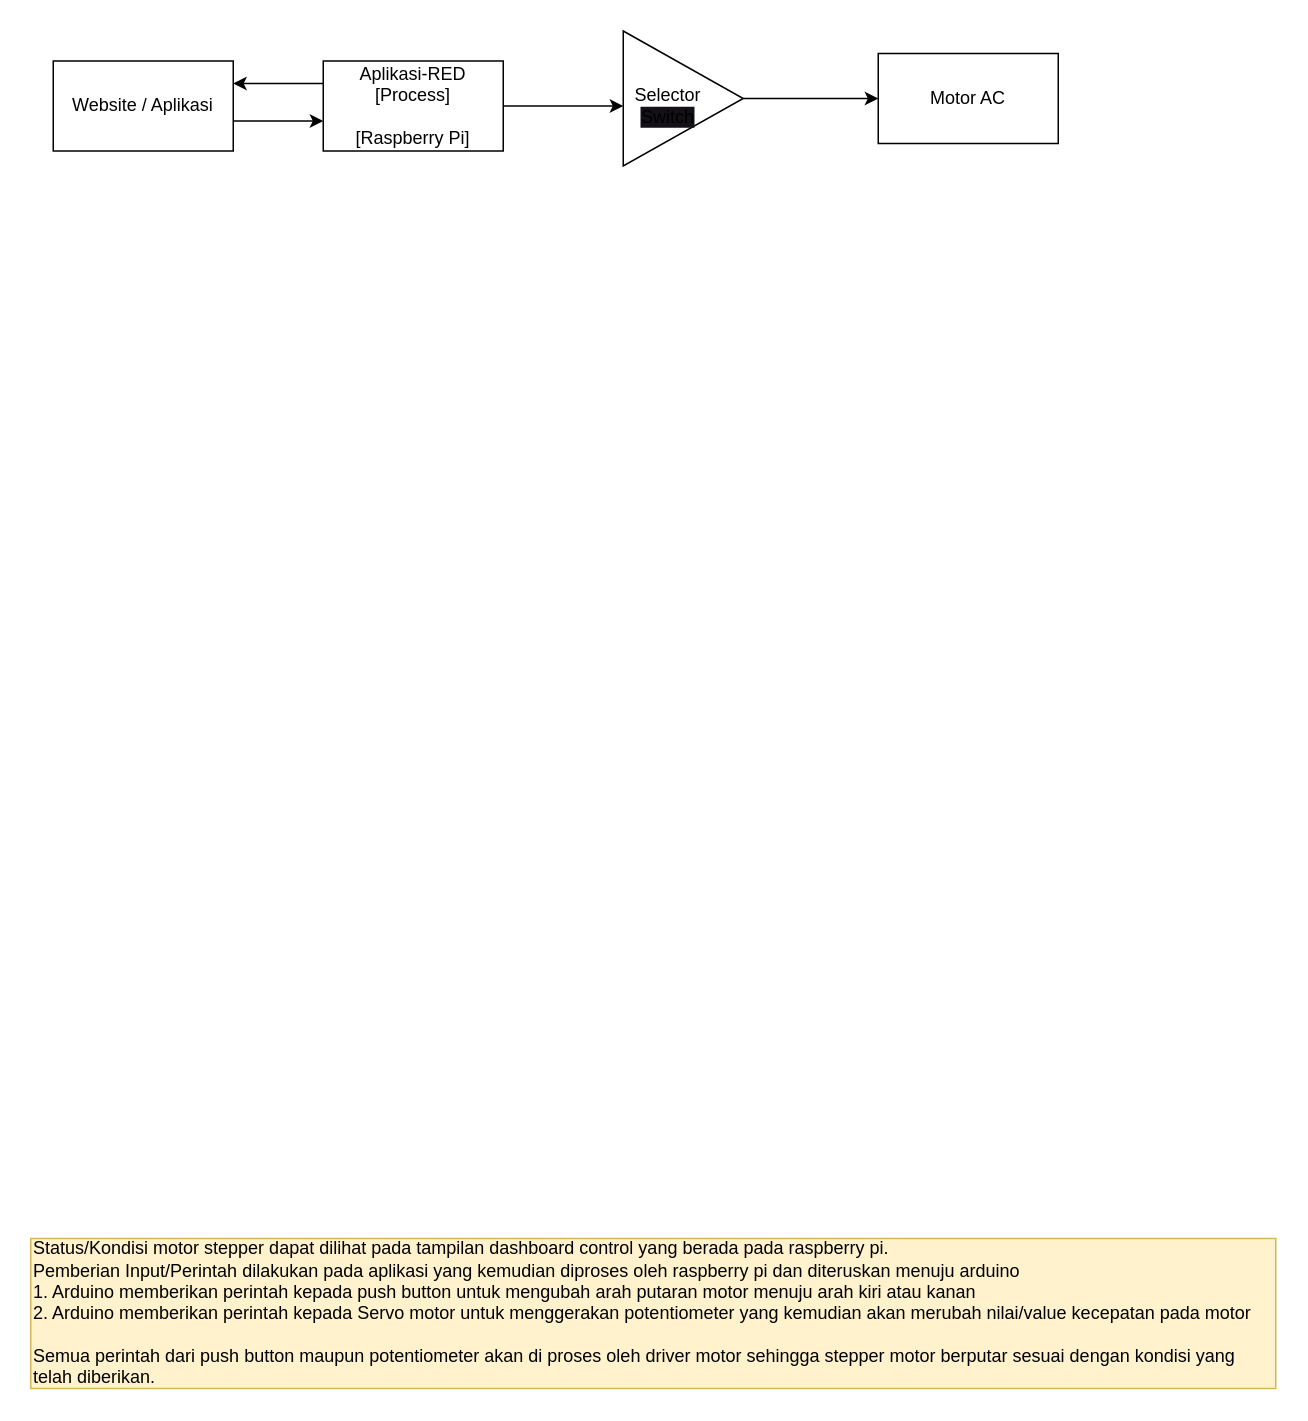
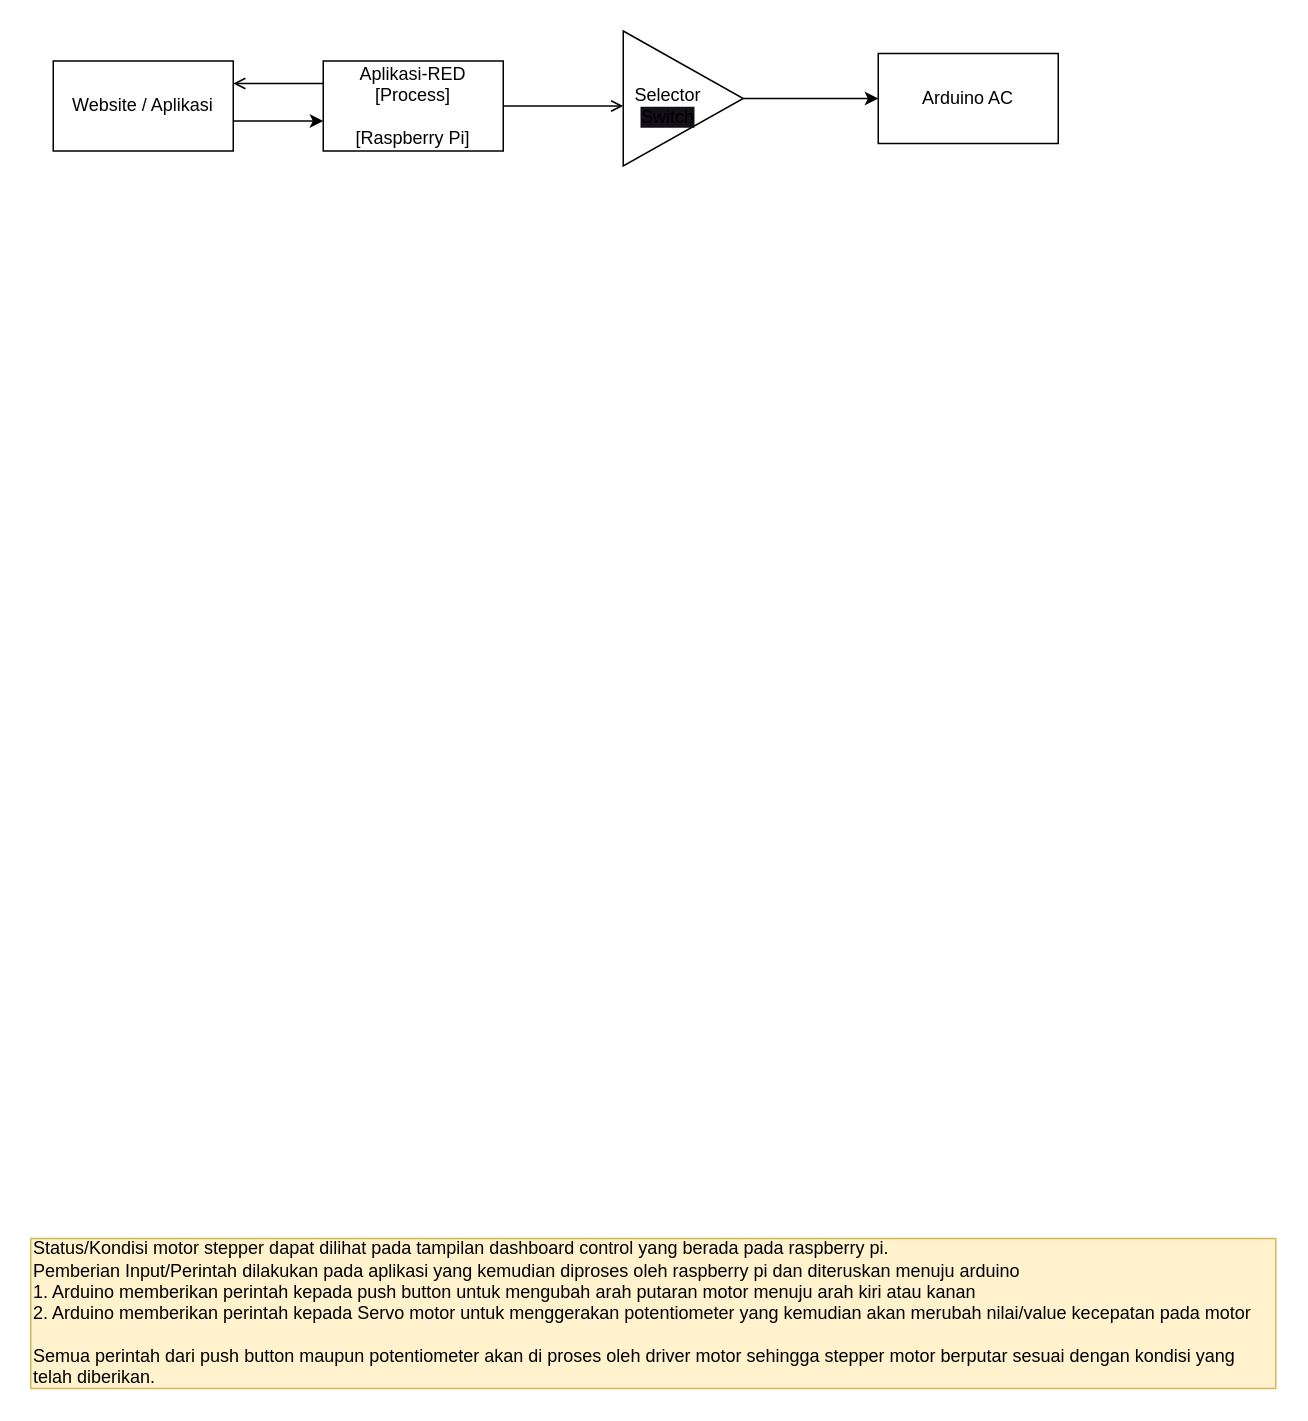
edge "Aplikasi-RED [Process] [Raspberry Pi]" -> "Website / Aplikasi": arrowhead classic -> open
node "Motor AC": label "Motor AC" -> "Arduino AC"
edge "Aplikasi-RED [Process] [Raspberry Pi]" -> "Selector Switch": arrowhead classic -> open
